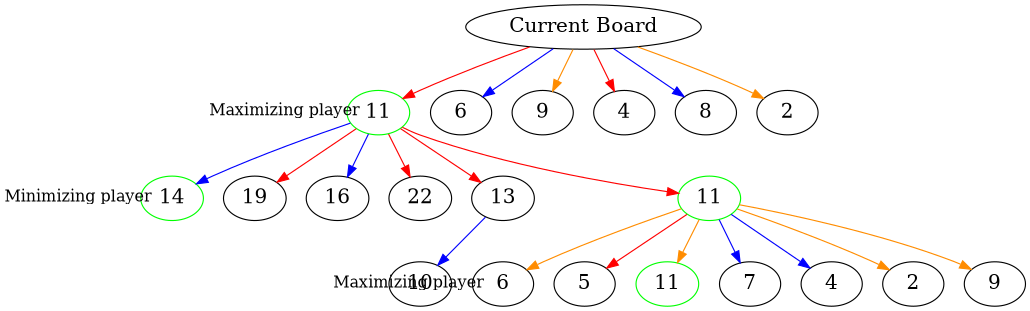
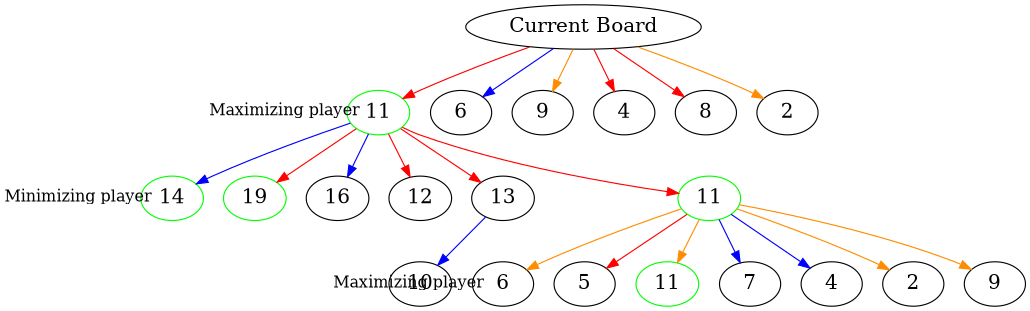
edge "Current Board" -> "8": color blue -> red
node "19": color black -> green
node "22": label "22" -> "12"
